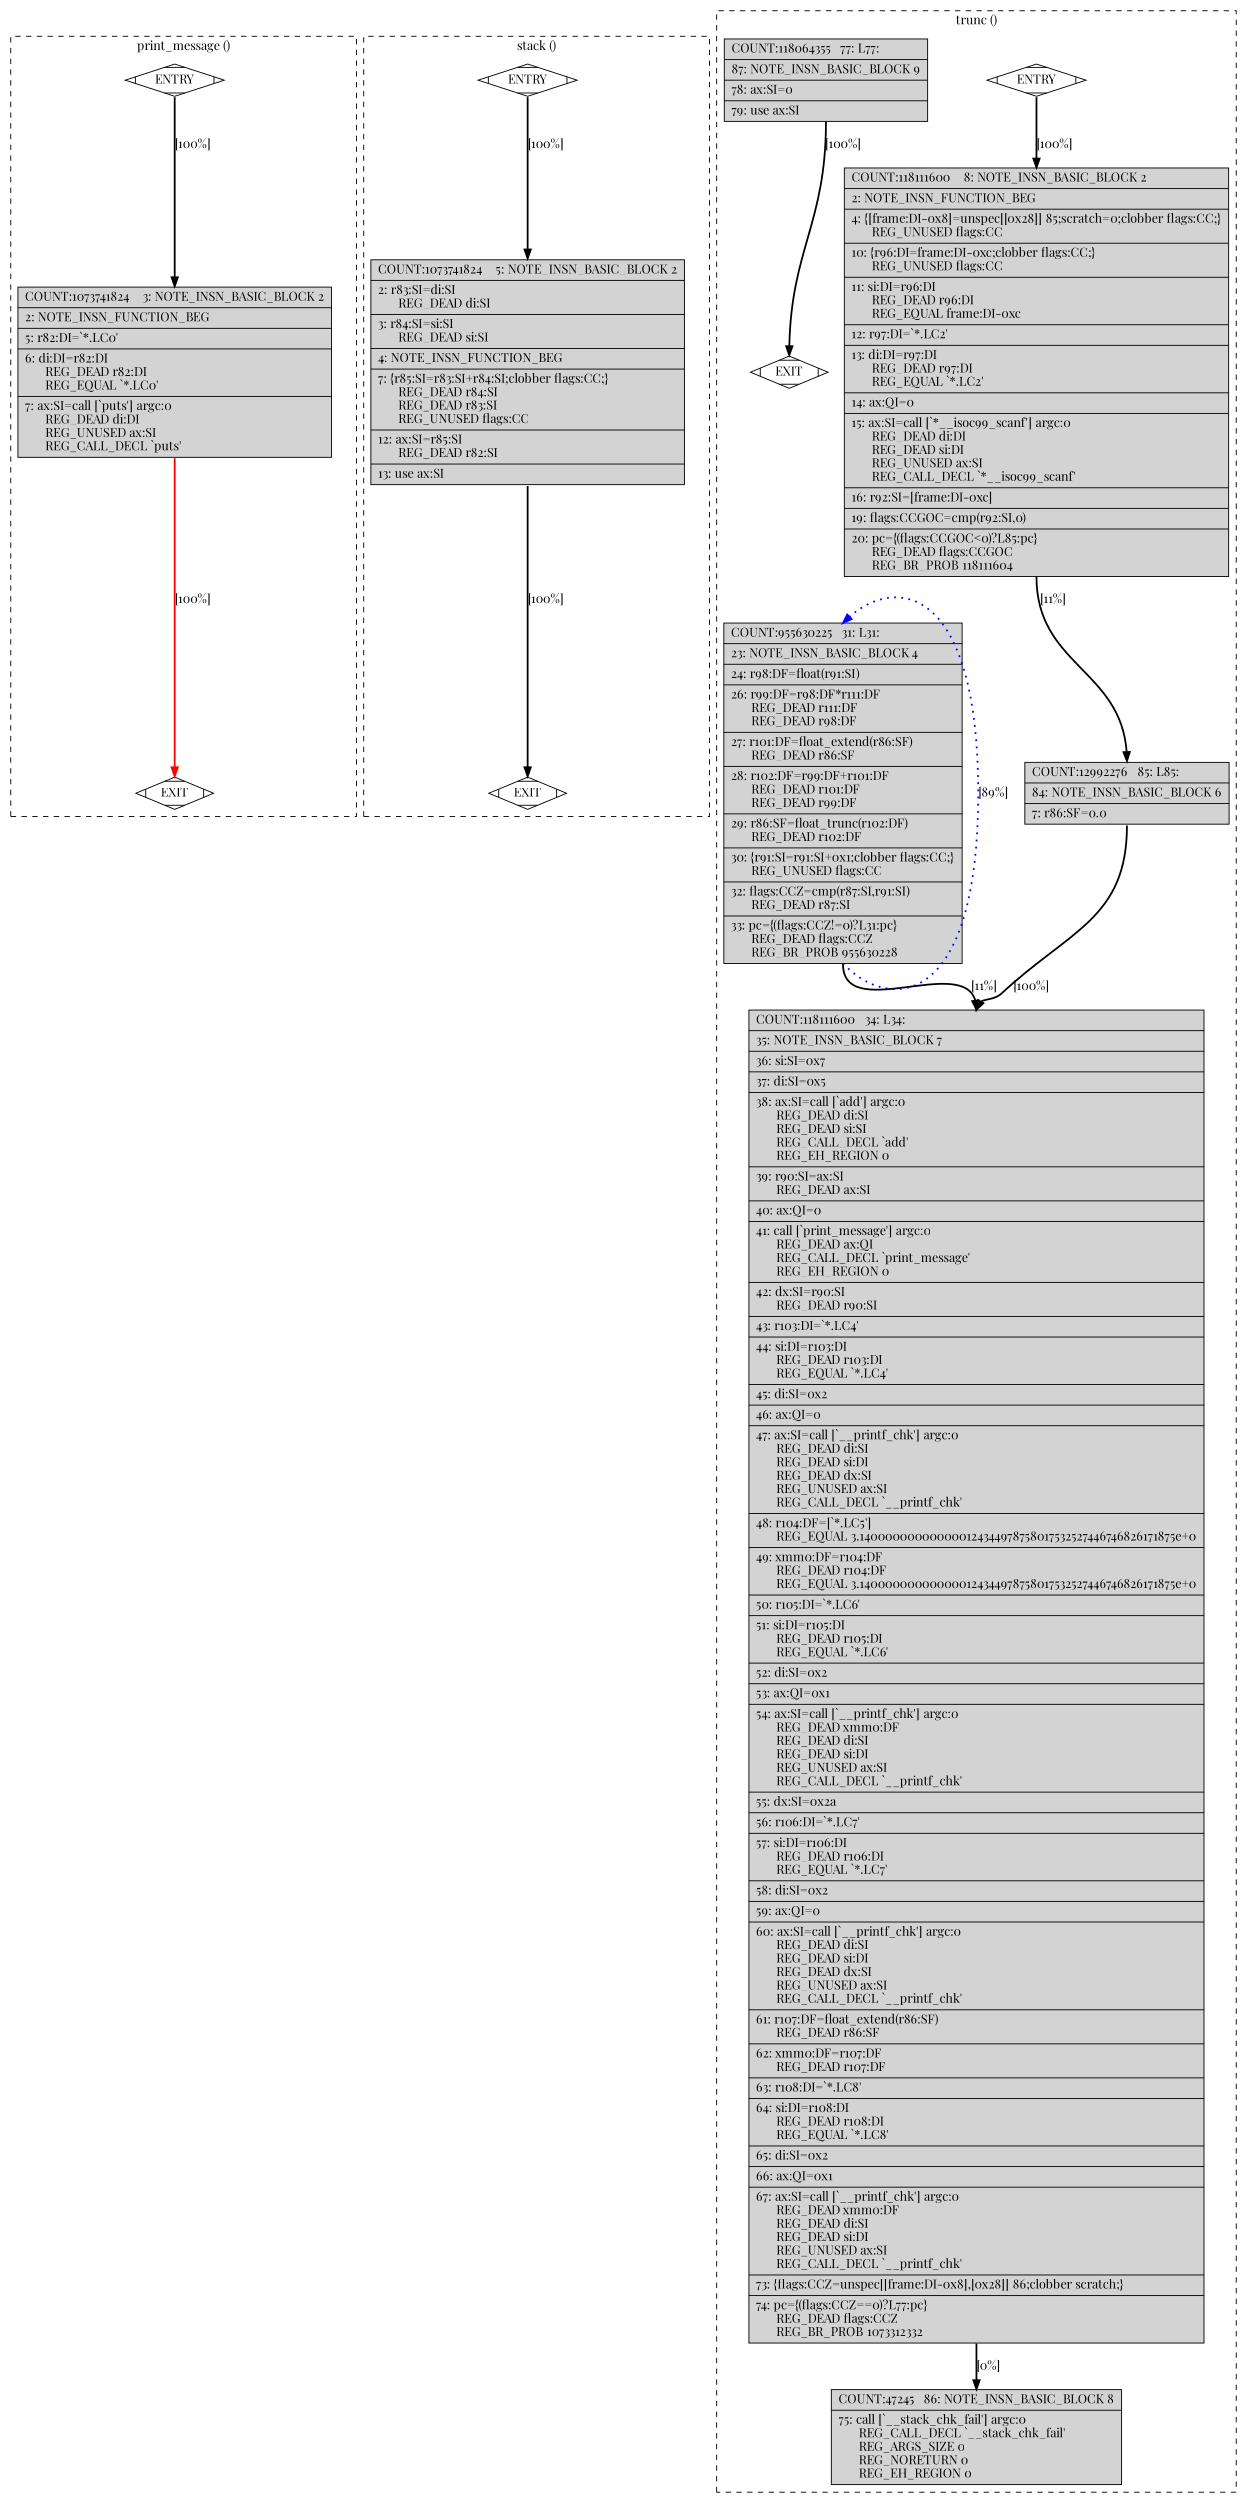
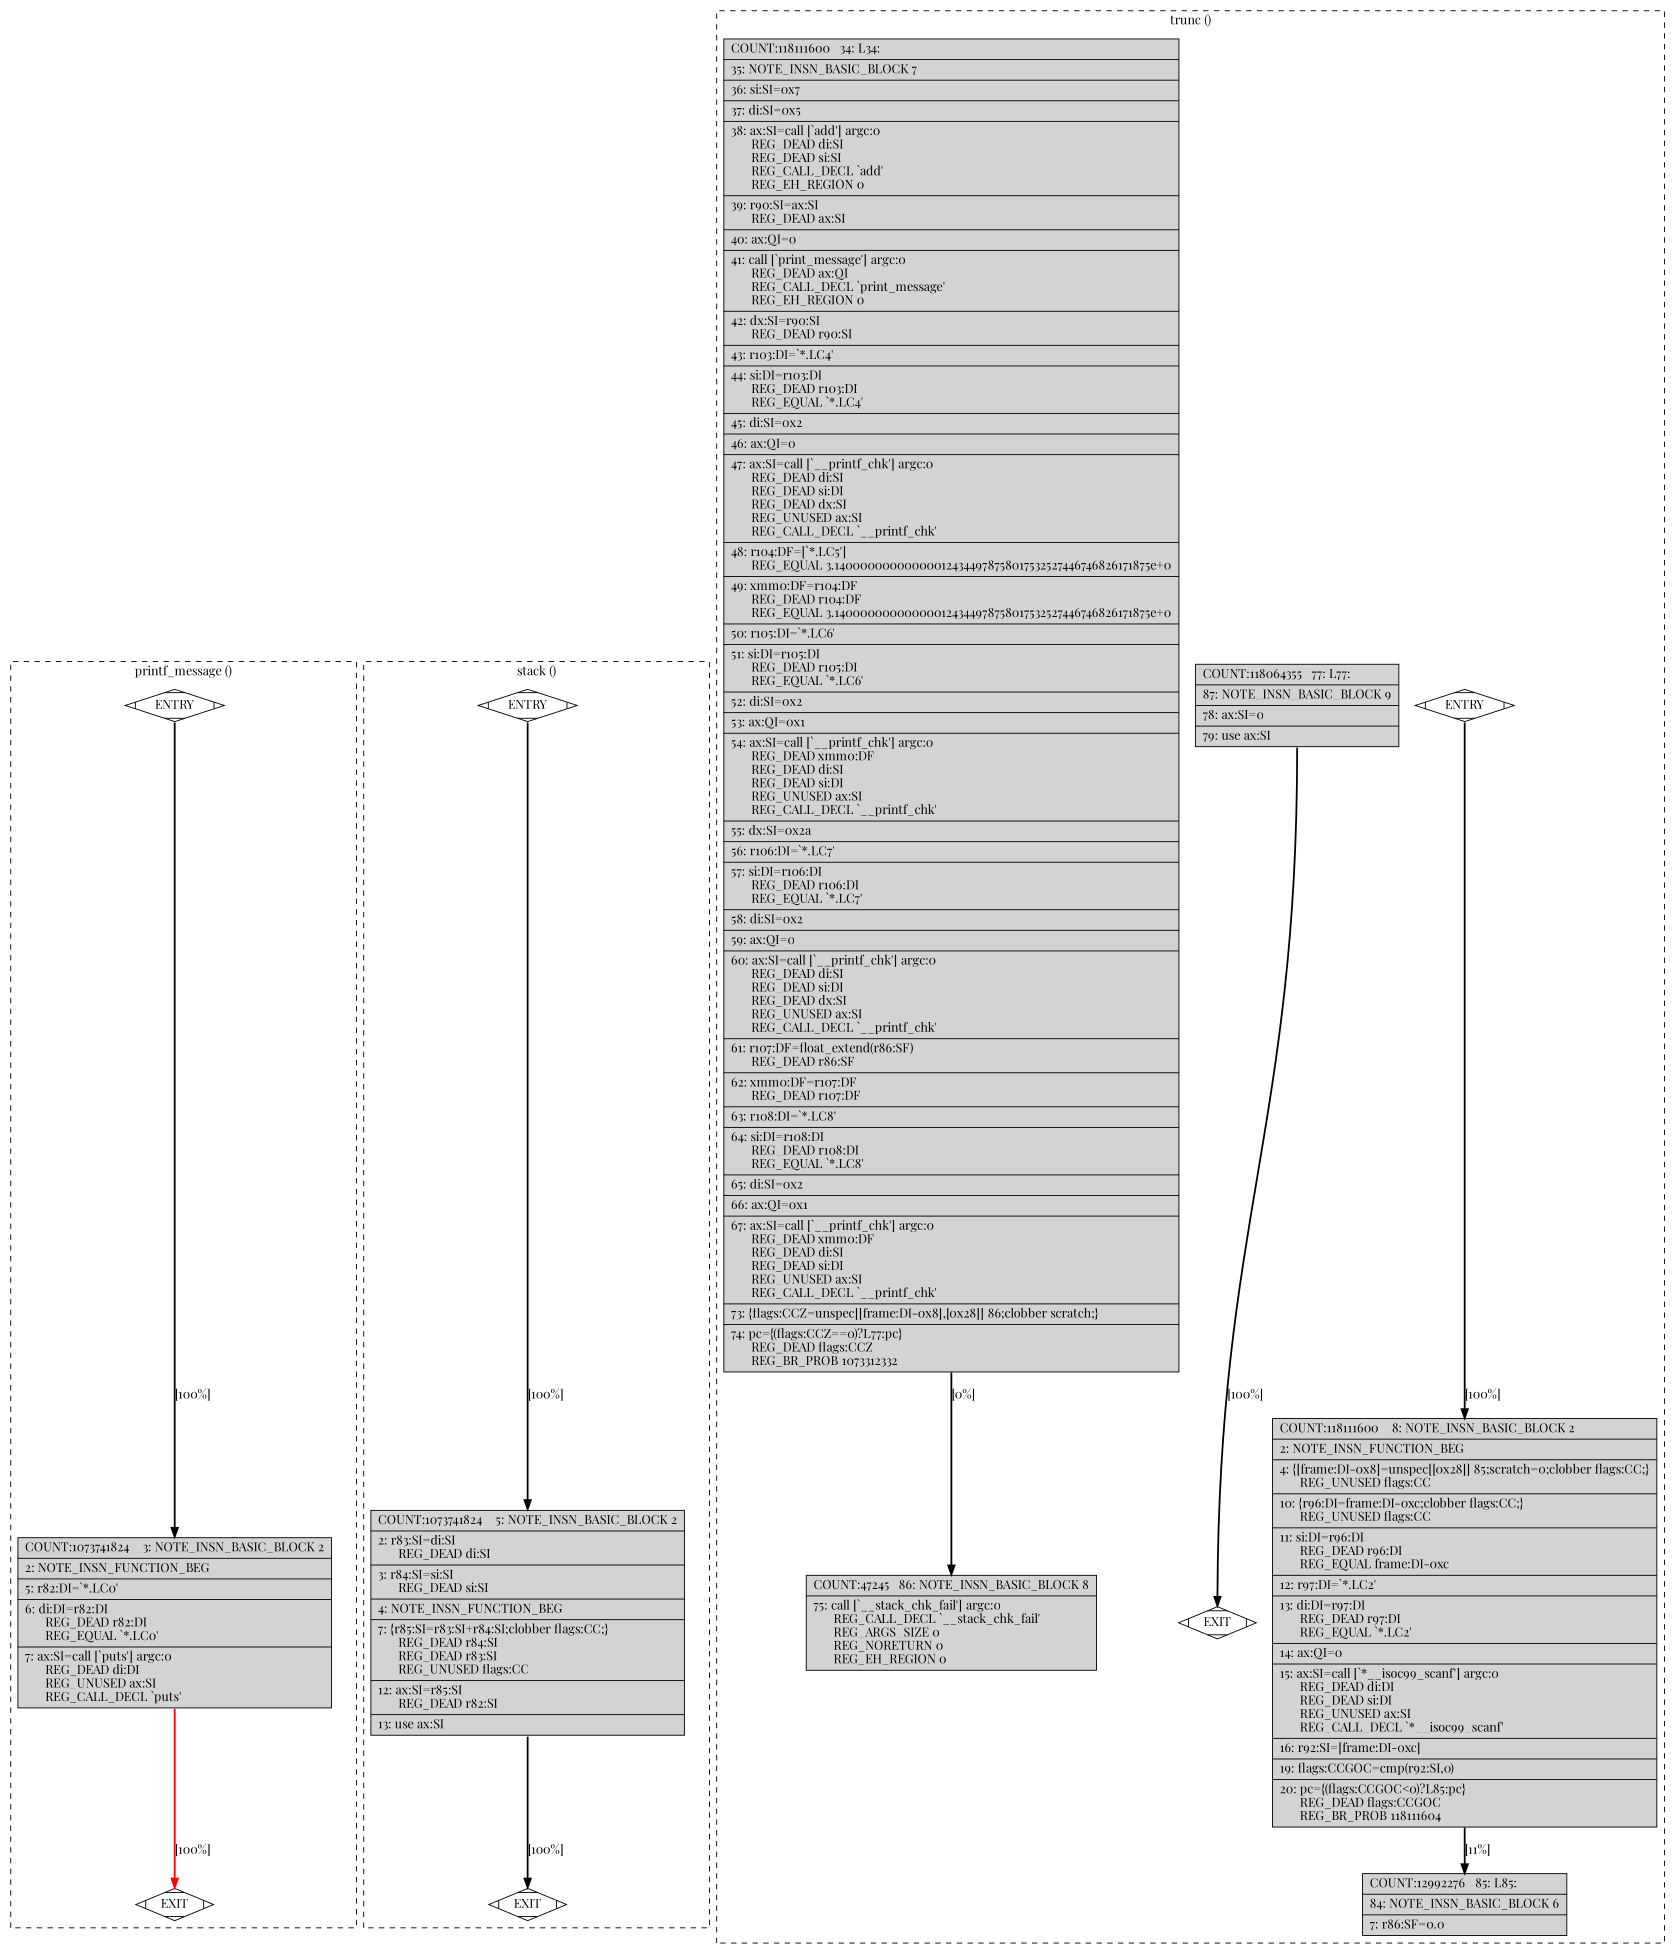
cluster "print_message ()": label "print_message ()" -> "printf_message ()"
node "COUNT:955630225   31: L31:": removed
edge "COUNT:12992276   85: L85:" -> "COUNT:118111600   34: L34:": removed, label "[100%]"
